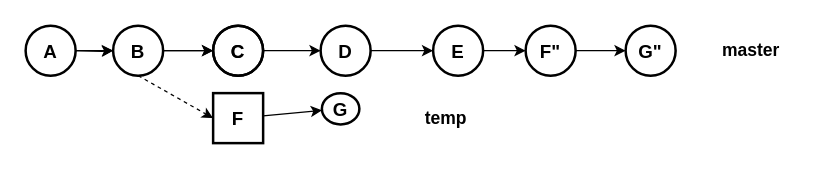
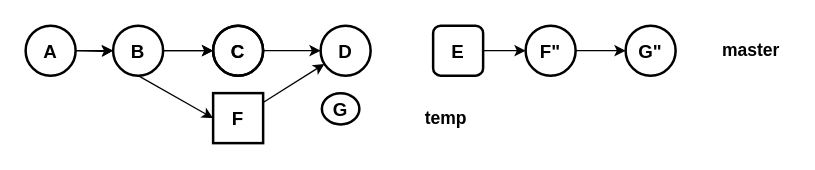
edge "D" -> "E": removed
node "E": shape ellipse -> rounded rectangle
edge "B" -> "F": style dashed -> solid
edge "F" -> "G": now "F" -> "D"
